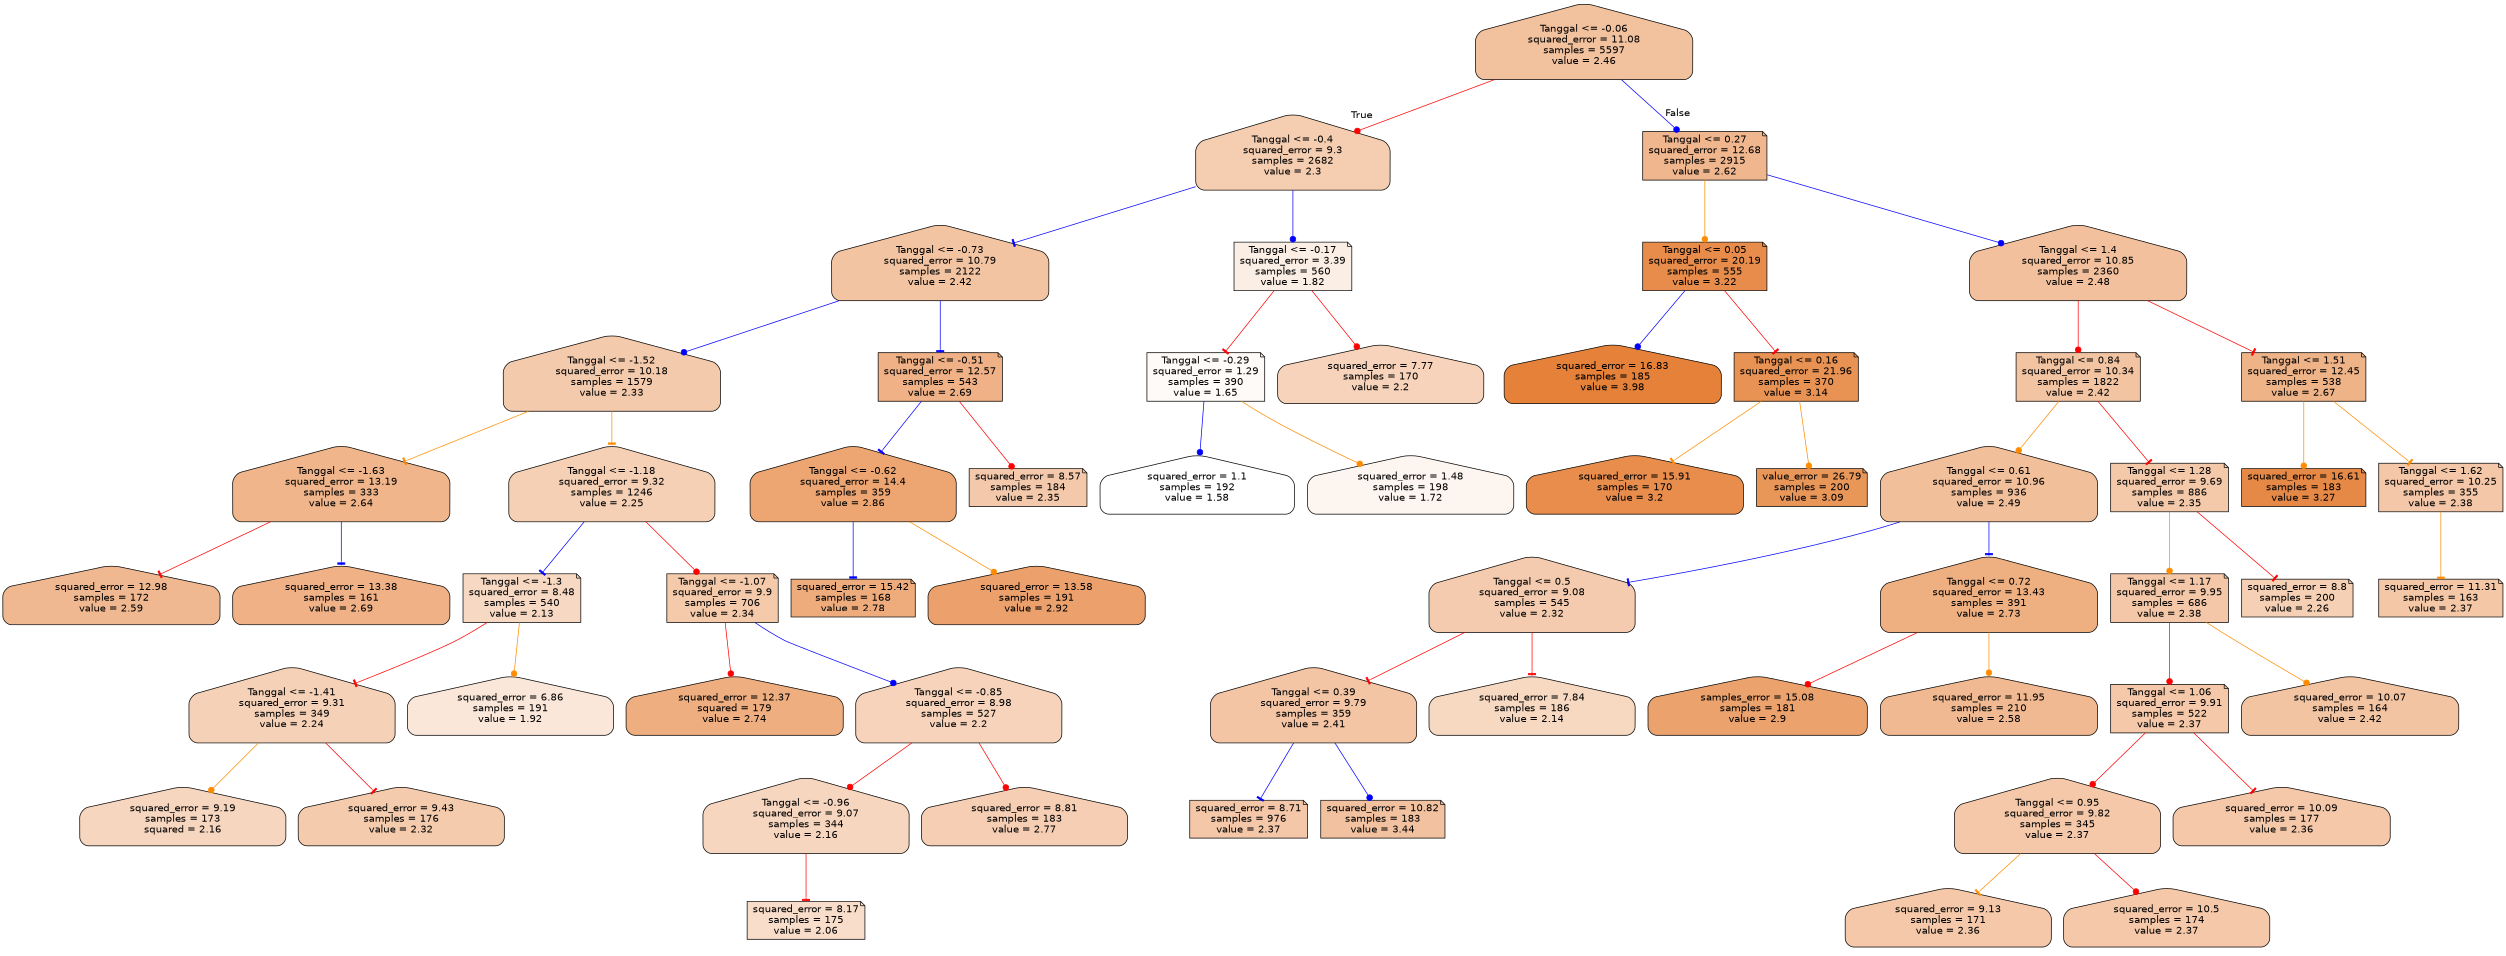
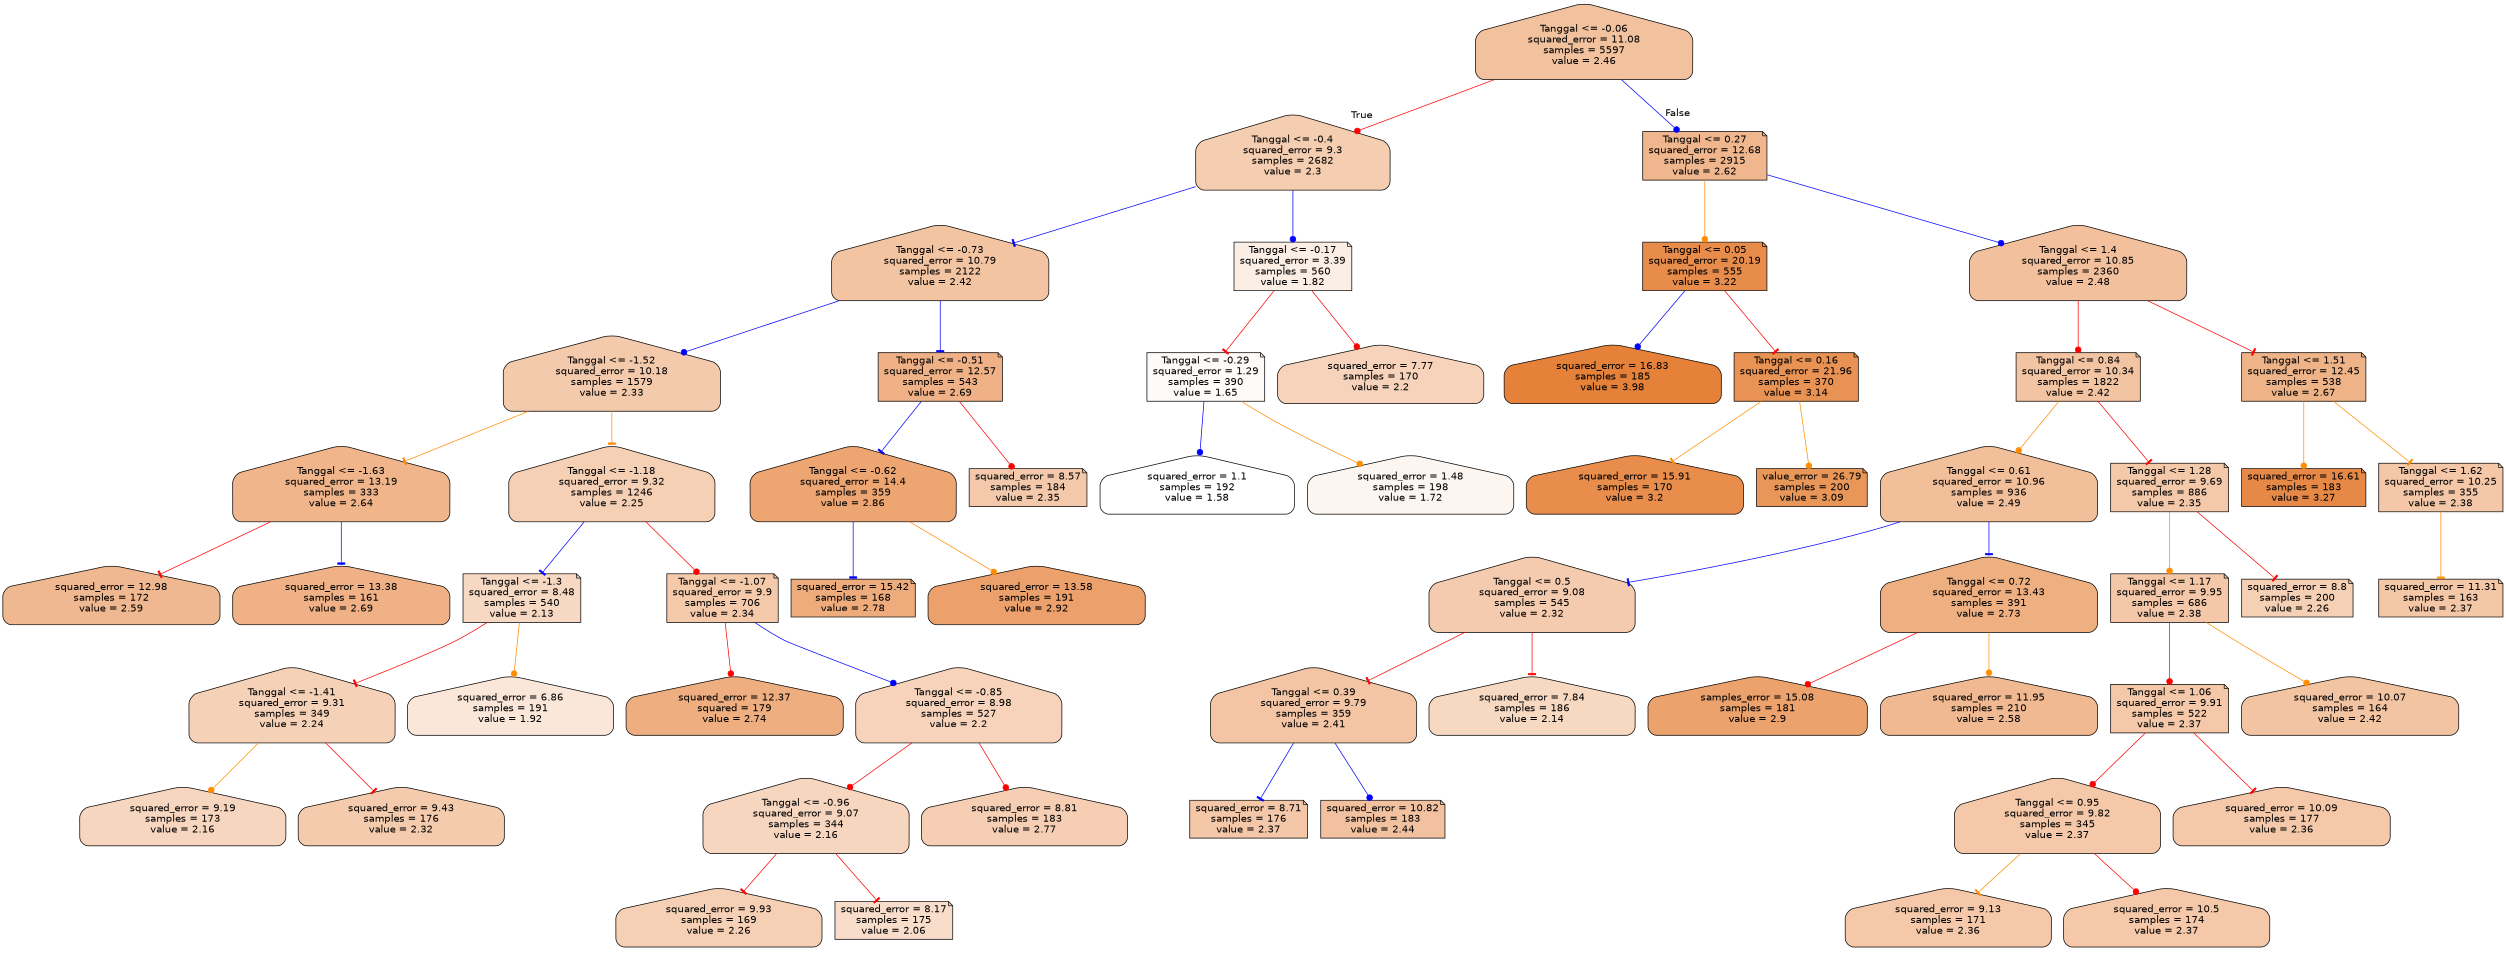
node "squared_error = 9.19 samples = 173 squared = 2.16": label "squared_error = 9.19 samples = 173 squared = 2.16" -> "squared_error = 9.19 samples = 173 value = 2.16"
node "squared_error = 8.71 samples = 976 value = 2.37": label "squared_error = 8.71 samples = 976 value = 2.37" -> "squared_error = 8.71 samples = 176 value = 2.37"
node "squared_error = 10.82 samples = 183 value = 3.44": label "squared_error = 10.82 samples = 183 value = 3.44" -> "squared_error = 10.82 samples = 183 value = 2.44"
node "squared_error = 9.93 samples = 169 value = 2.26": added
